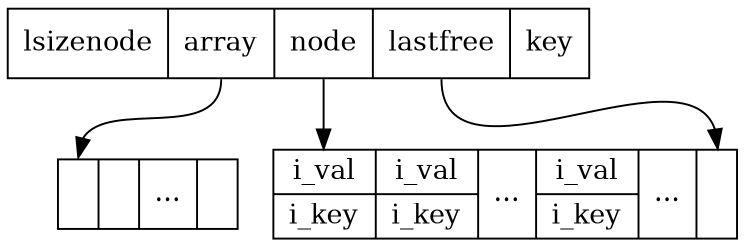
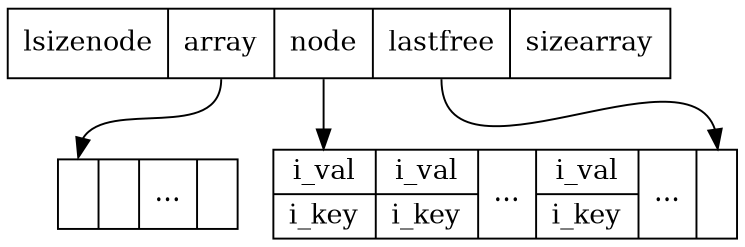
node "lsizenode": text "key" -> "sizearray"
